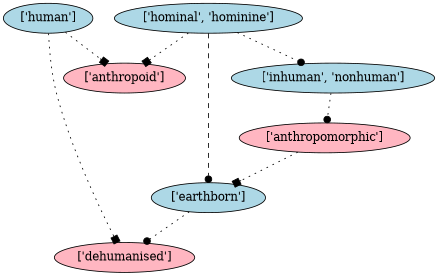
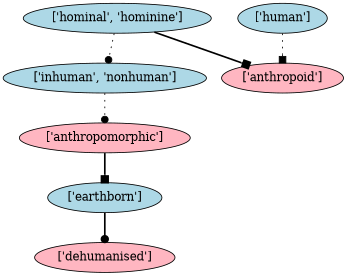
edge "['hominal', 'hominine']" -> "['anthropoid']": style dotted -> bold
edge "['hominal', 'hominine']" -> "['earthborn']": removed
edge "['human']" -> "['dehumanised']": removed
edge "['anthropomorphic']" -> "['earthborn']": style dotted -> bold
edge "['earthborn']" -> "['dehumanised']": style dotted -> bold
